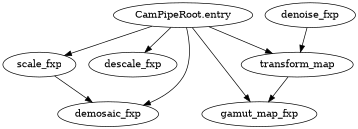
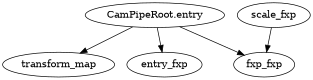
node "denoise_fxp": removed
edge "CamPipeRoot.entry" -> "scale_fxp": removed
node "descale_fxp": label "descale_fxp" -> "entry_fxp"
node "demosaic_fxp": label "demosaic_fxp" -> "fxp_fxp"
node "gamut_map_fxp": removed
